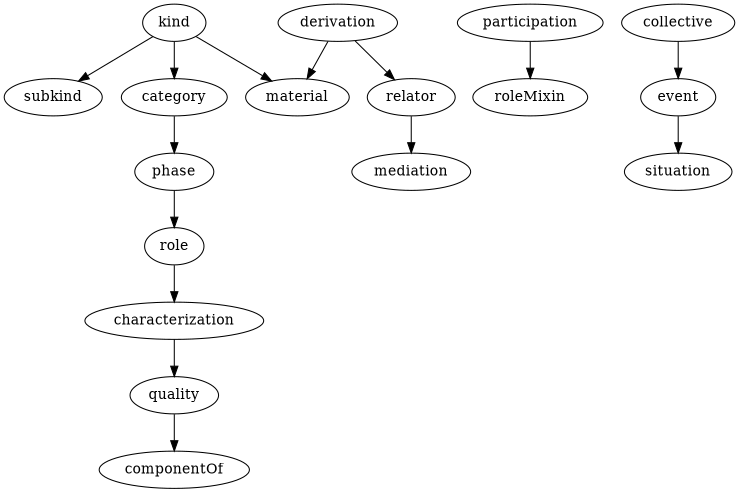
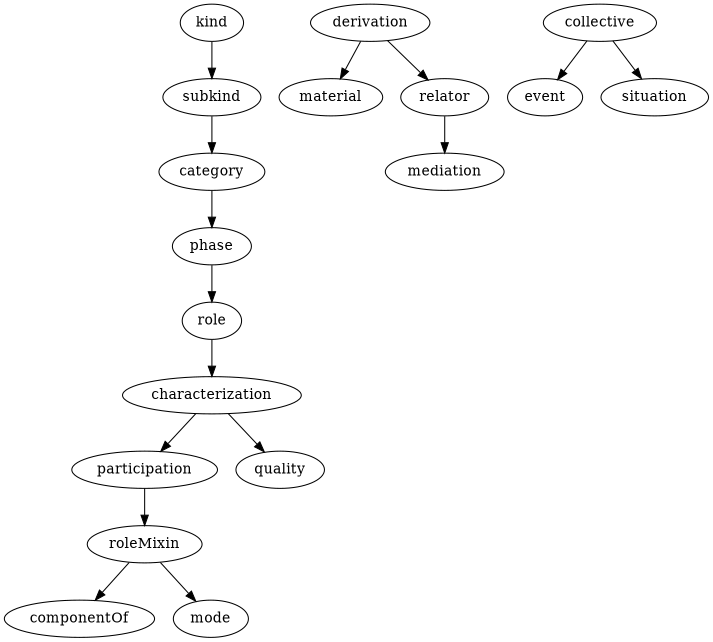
edge "kind" -> "category": now "subkind" -> "category"
edge "kind" -> "material": removed
edge "event" -> "situation": now "collective" -> "situation"
edge "quality" -> "componentOf": now "roleMixin" -> "componentOf"
edge "characterization" -> "participation": added
node "mode": added
